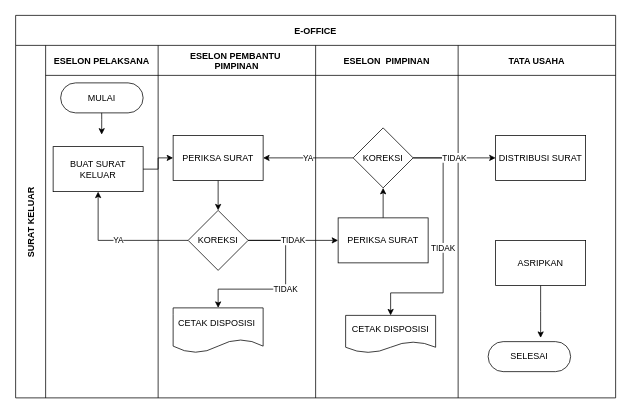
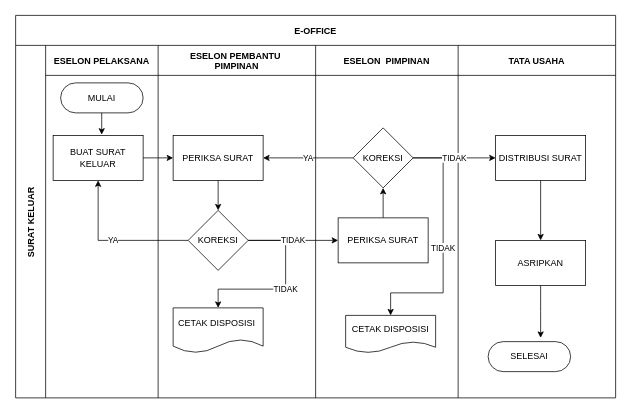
node "BUAT SURAT KELUAR": moved (98, 169) -> (98, 158)
edge "DISTRIBUSI SURAT" -> "ASRIPKAN": added
